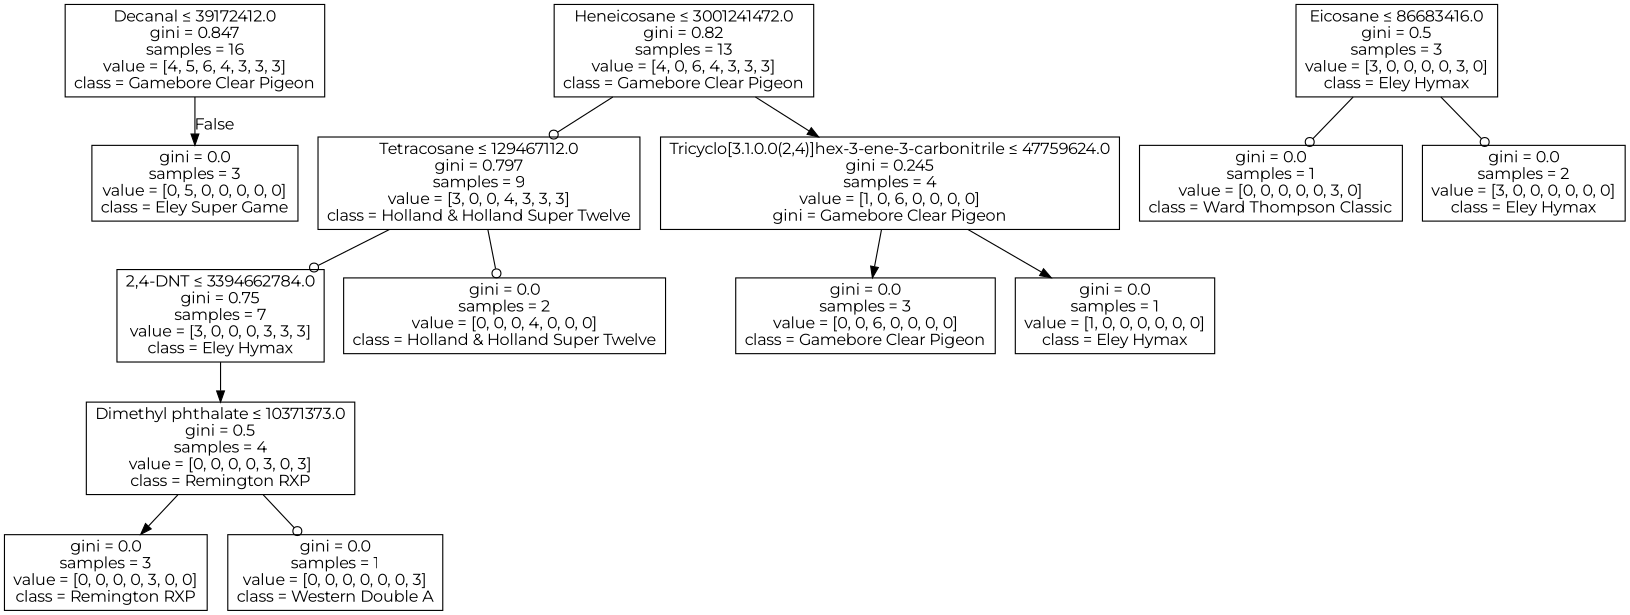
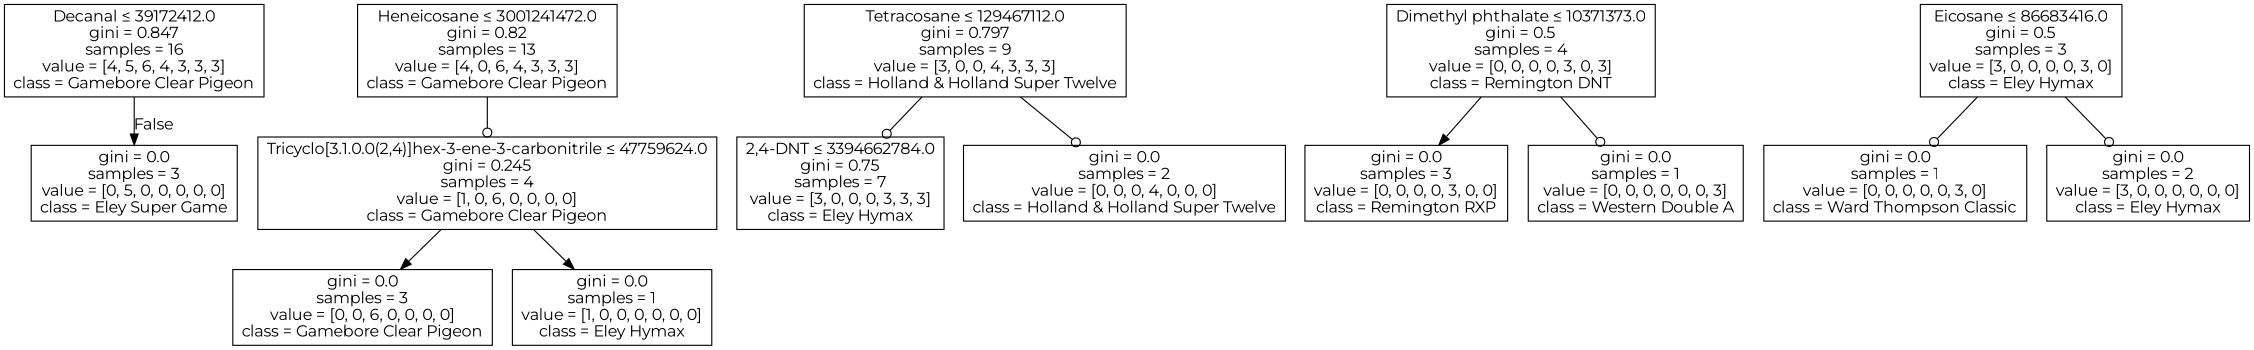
edge "Heneicosane ≤ 3001241472.0" -> "Tricyclo[3.1.0.0(2,4)]hex-3-ene-3-carbonitrile ≤ 47759624.0": arrowhead normal -> odot
edge "Heneicosane ≤ 3001241472.0" -> "Tetracosane ≤ 129467112.0": removed
node "Tricyclo[3.1.0.0(2,4)]hex-3-ene-3-carbonitrile ≤ 47759624.0": text "gini = Gamebore Clear Pigeon" -> "class = Gamebore Clear Pigeon"
edge "2,4-DNT ≤ 3394662784.0" -> "Dimethyl phthalate ≤ 10371373.0": removed
node "Dimethyl phthalate ≤ 10371373.0": text "class = Remington RXP" -> "class = Remington DNT"
